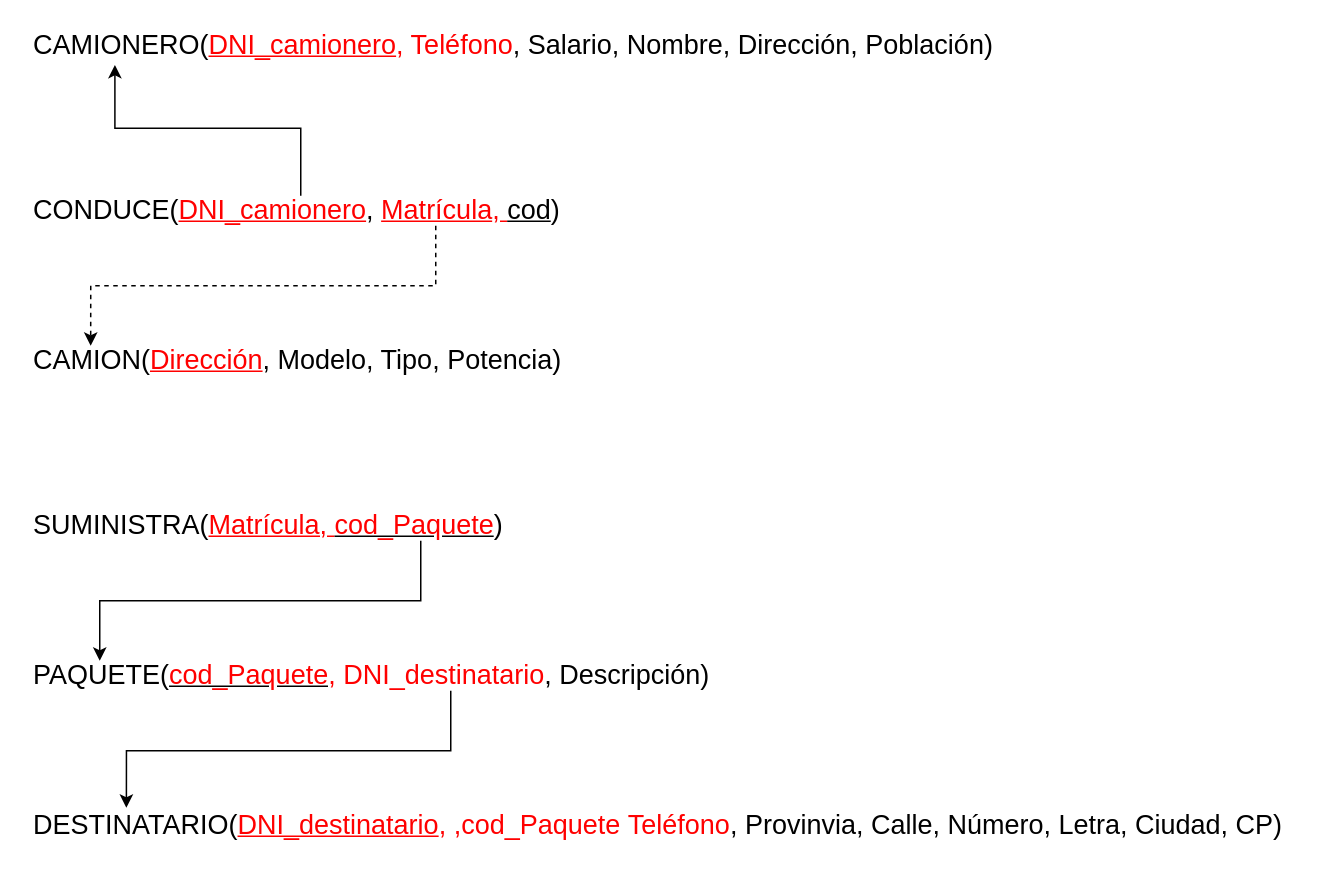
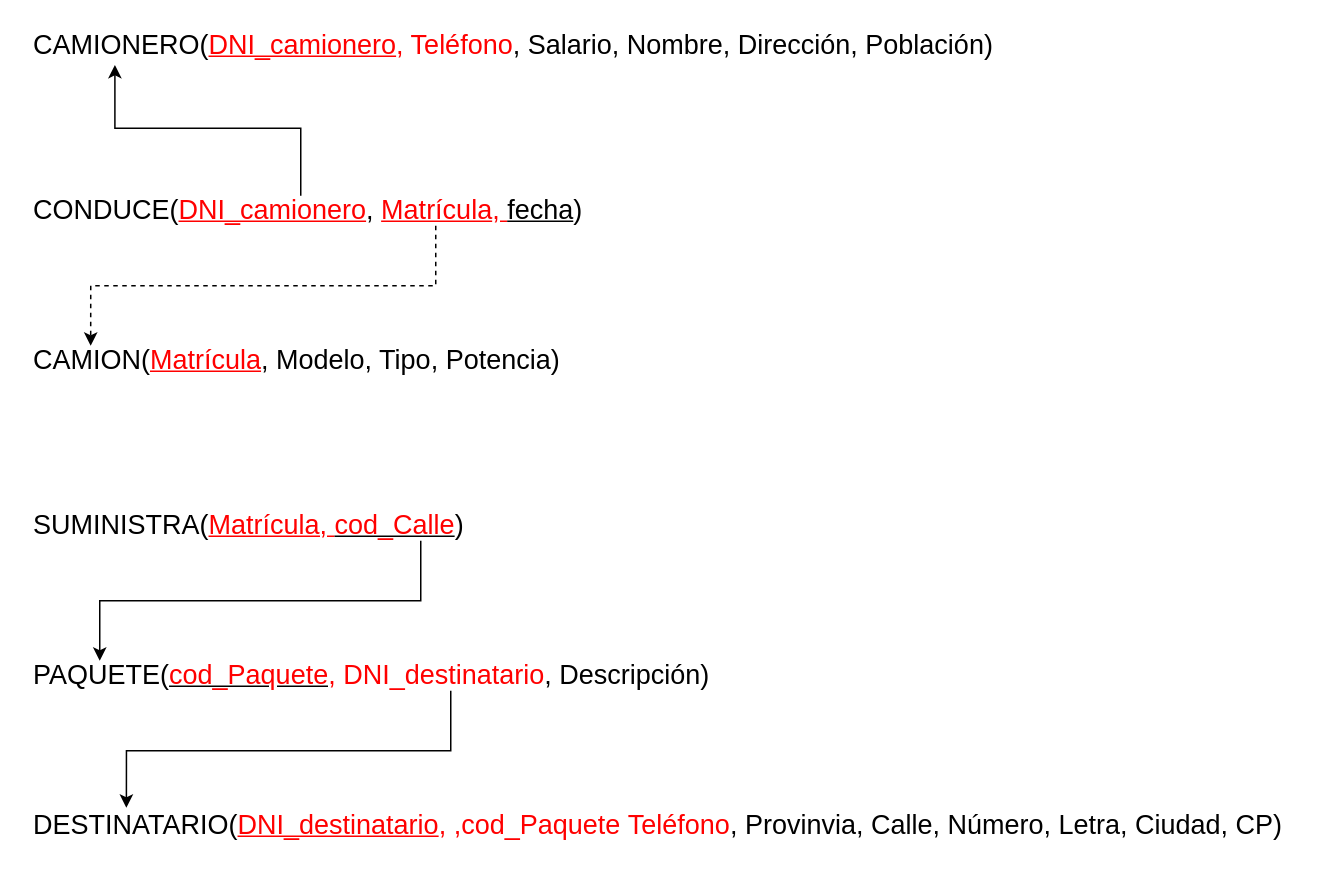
node "CONDUCE(DNI_camionero, Matrícula, cod)": label "CONDUCE(DNI_camionero, Matrícula, cod)" -> "CONDUCE(DNI_camionero, Matrícula, fecha)"
node "CAMION(Dirección, Modelo, Tipo, Potencia)": label "CAMION(Dirección, Modelo, Tipo, Potencia)" -> "CAMION(Matrícula, Modelo, Tipo, Potencia)"
node "SUMINISTRA(Matrícula, cod_Paquete)": label "SUMINISTRA(Matrícula, cod_Paquete)" -> "SUMINISTRA(Matrícula, cod_Calle)"
